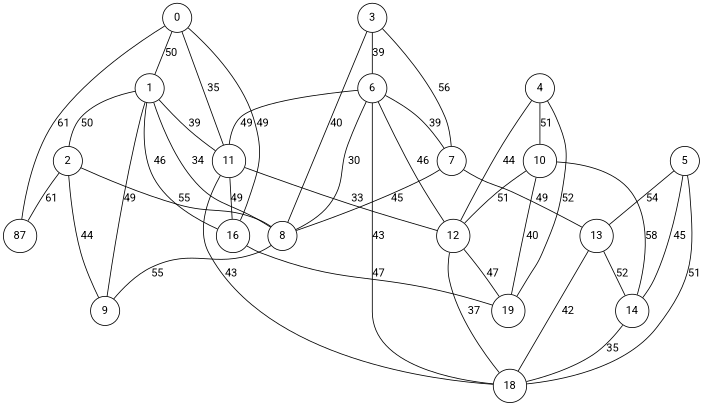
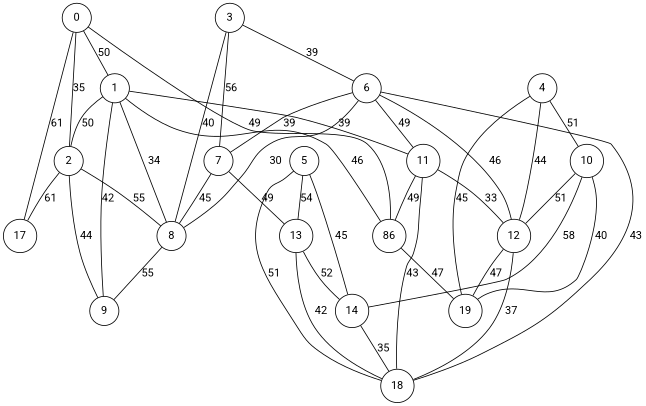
edge "0" -- "11": now "0" -- "2"
edge "1" -- "9": label "49" -> "42"
edge "4" -- "19": label "52" -> "45"
node "87": label "87" -> "17"
node "16": label "16" -> "86"
